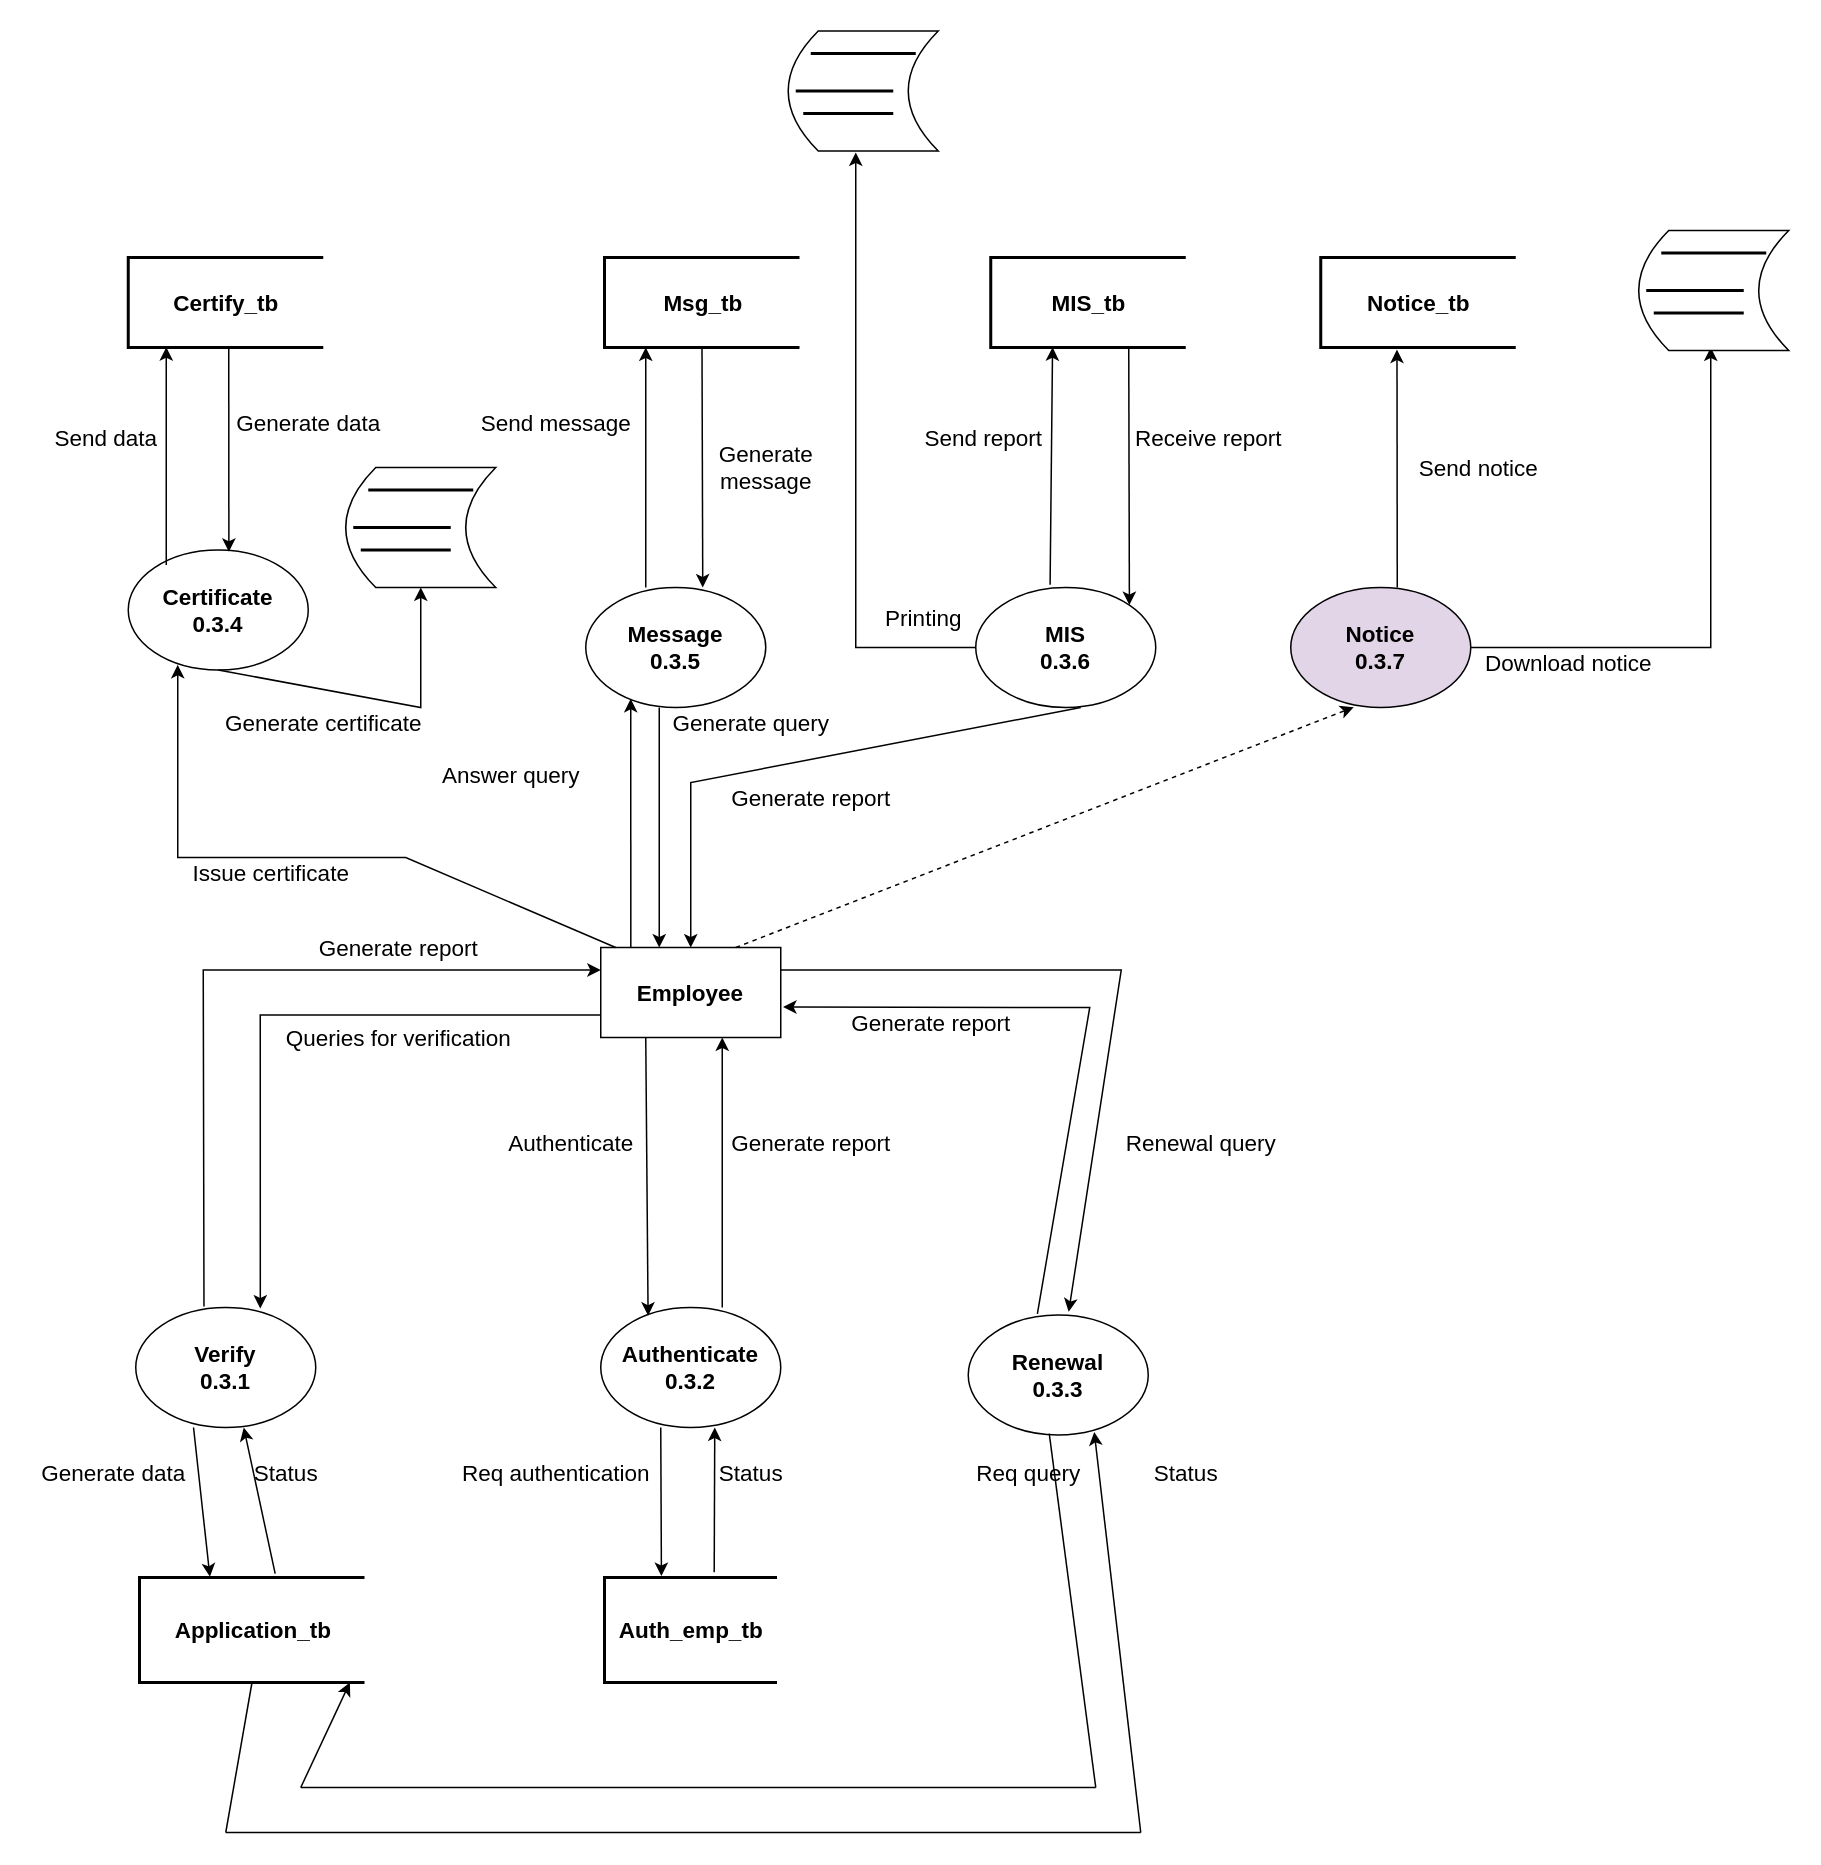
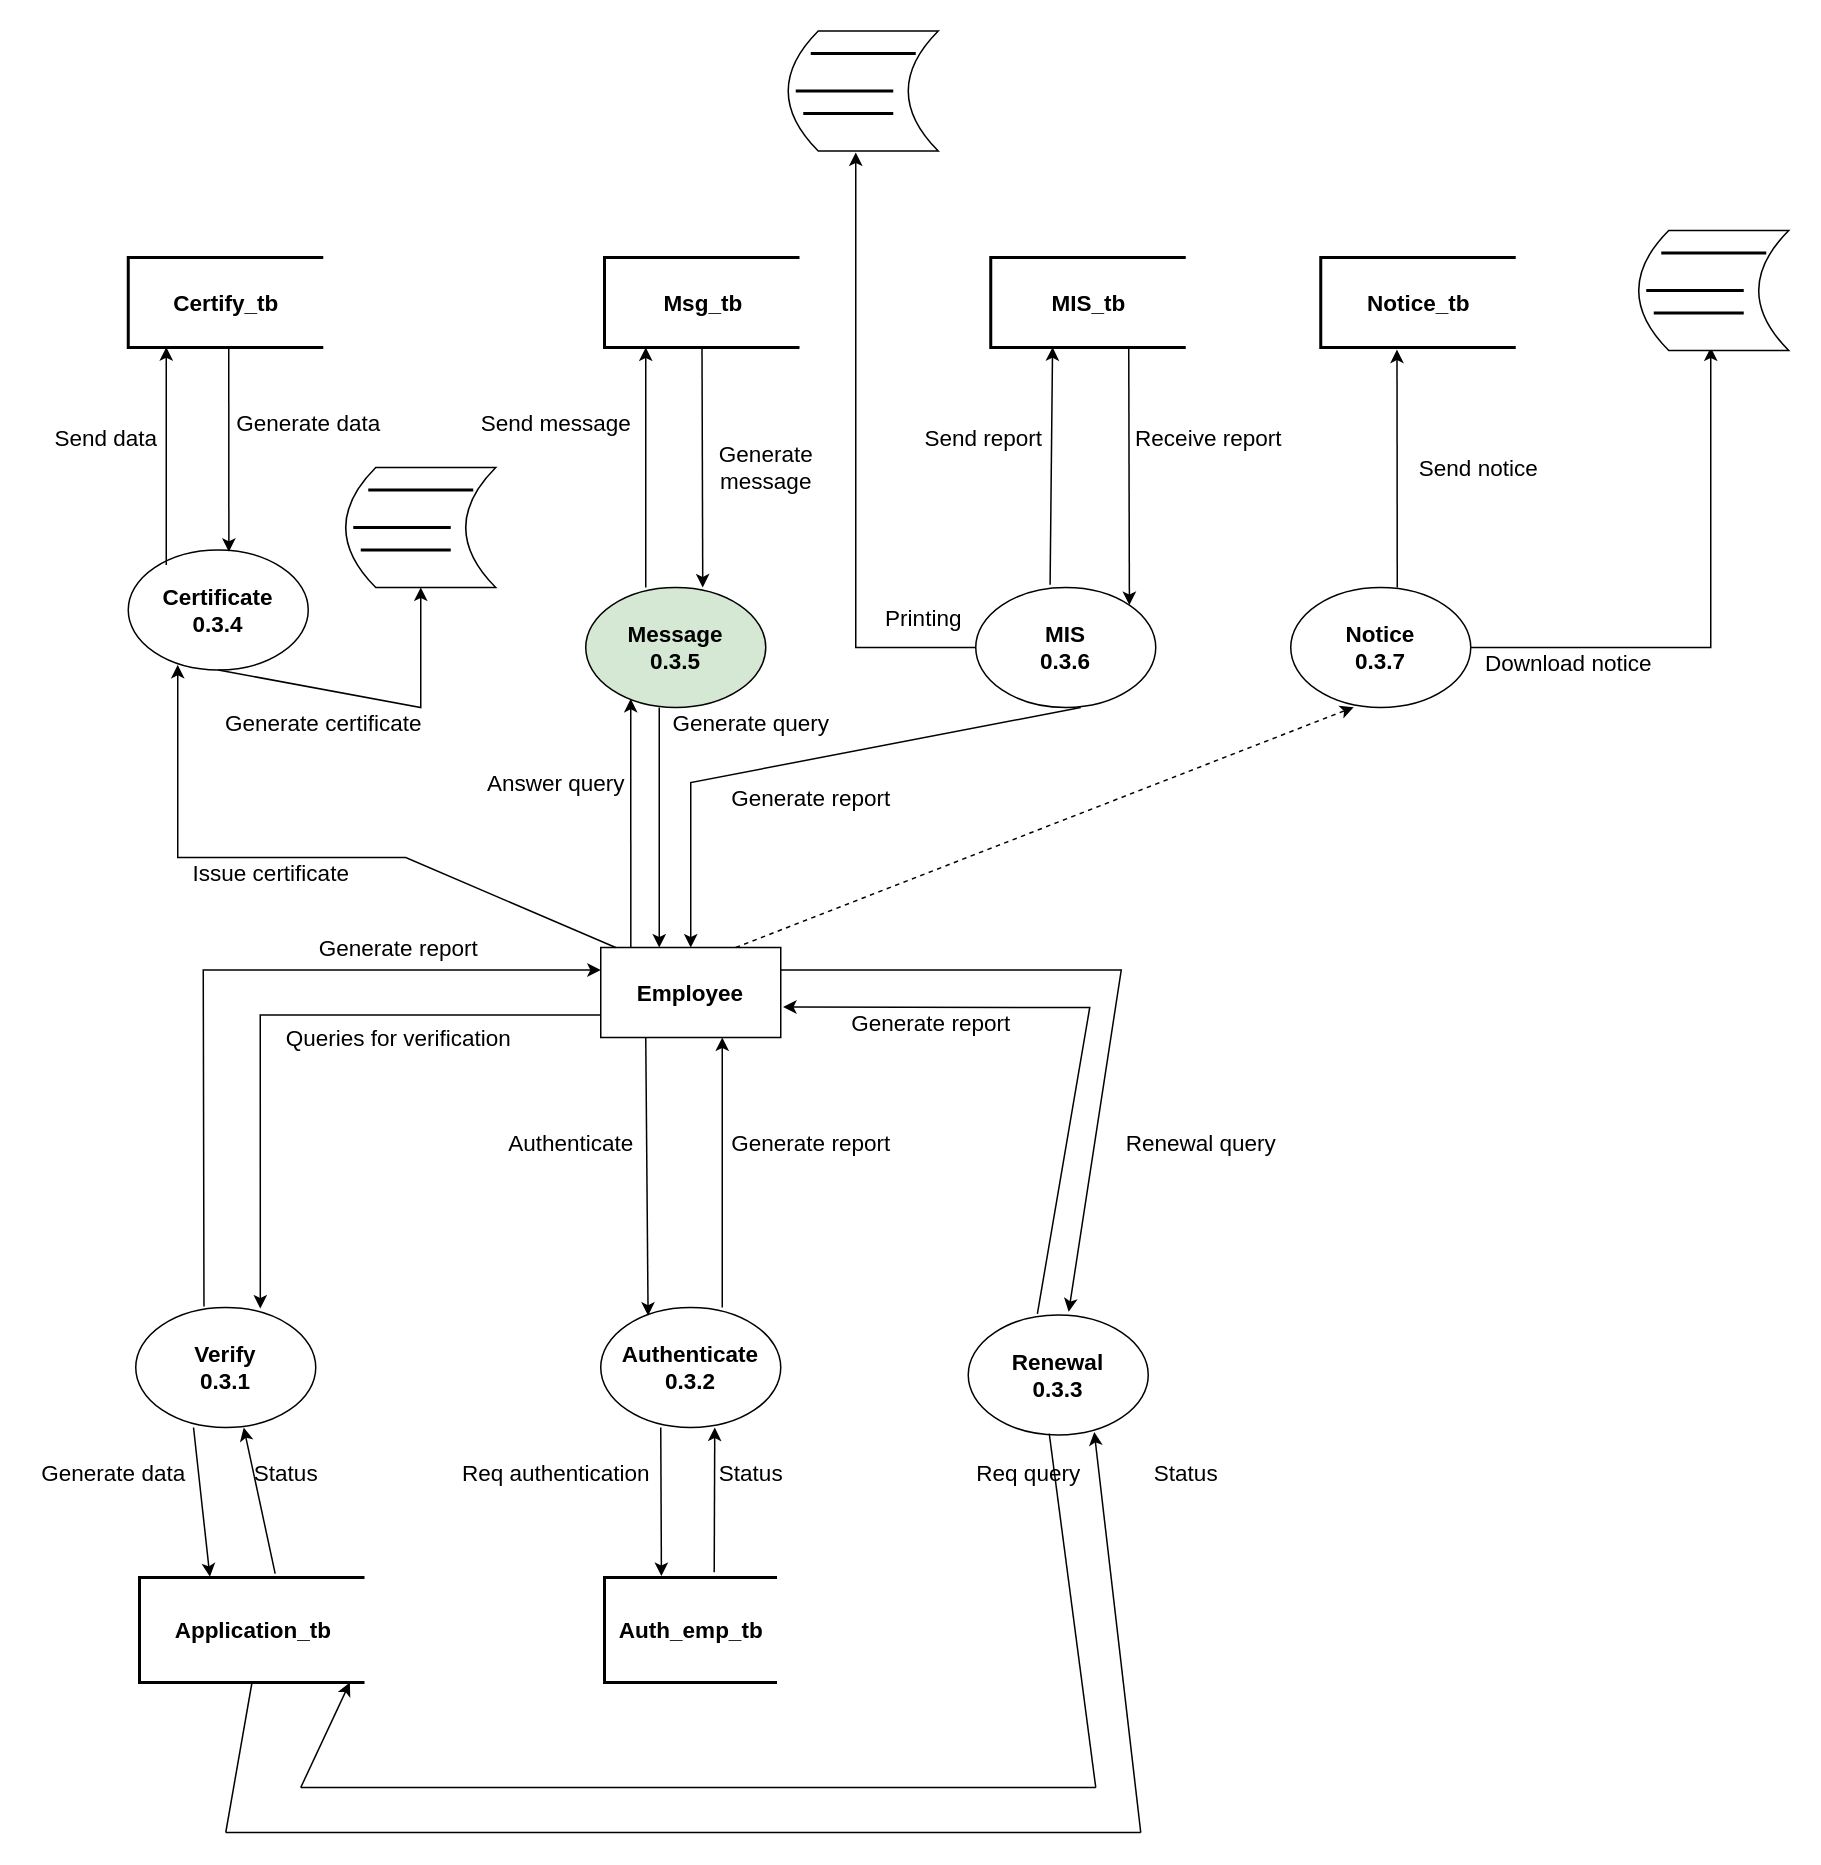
node "Message 0.3.5": fillcolor #ffffff -> #d5e8d4
node "Notice 0.3.7": fillcolor #e1d5e7 -> #ffffff
node "Answer query": moved (511, 775) -> (556, 782)
